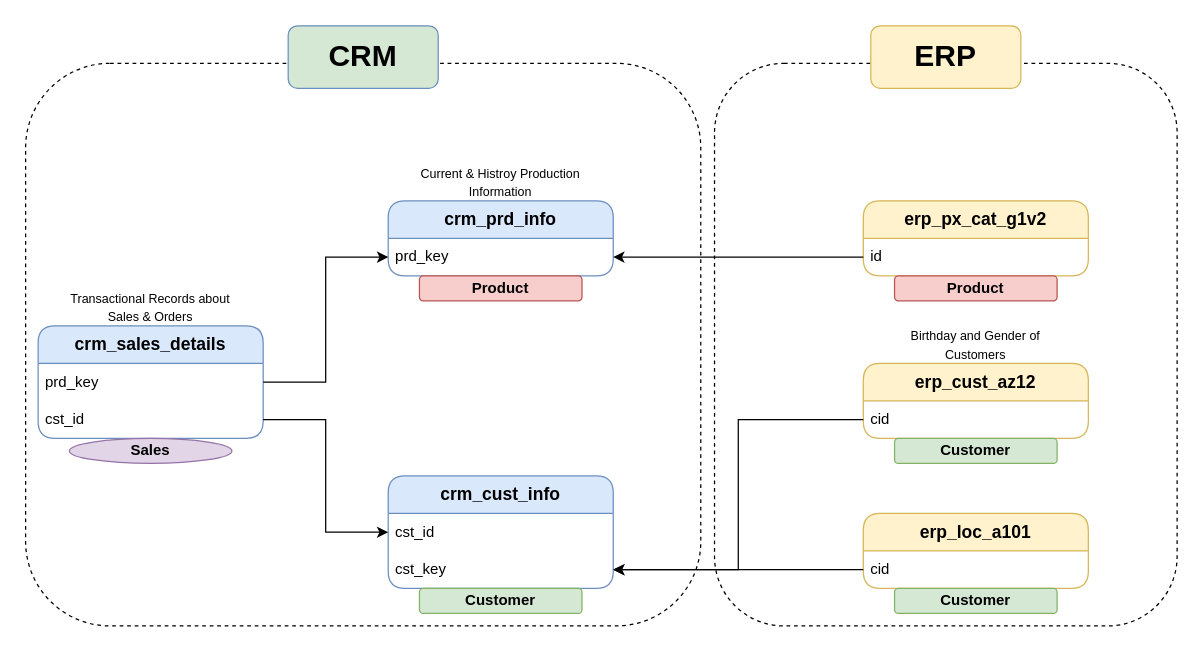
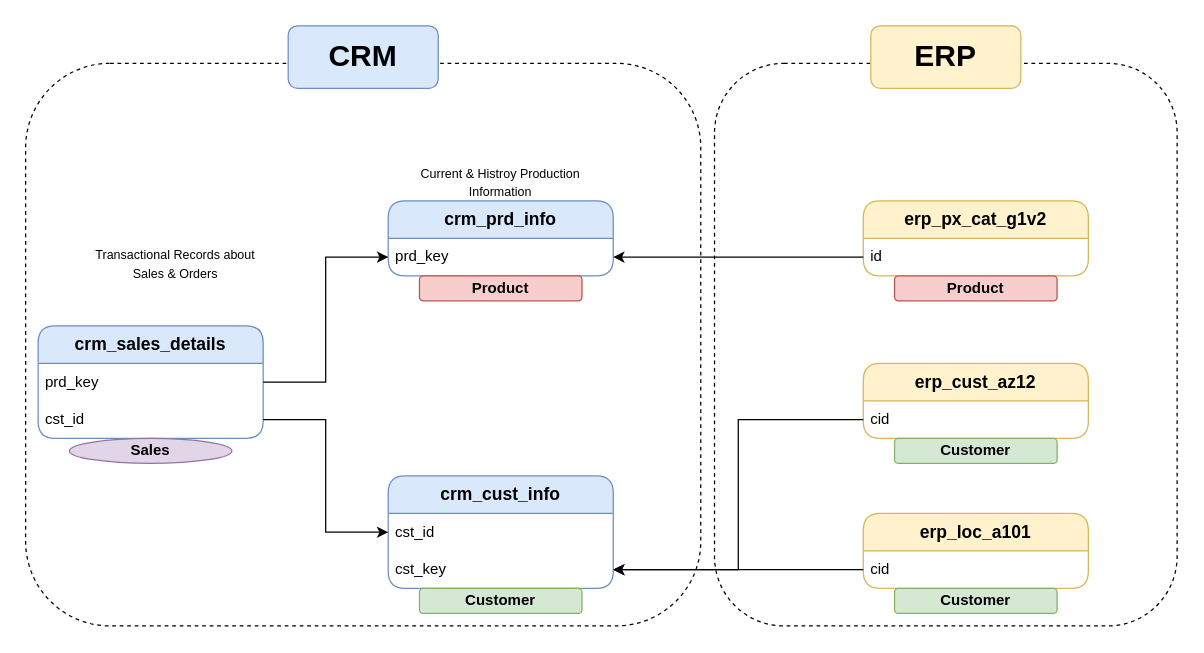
node "CRM": fillcolor #d5e8d4 -> #dae8fc
node "Transactional Records about Sales & Orders": moved (151, 307) -> (176, 263)
node "Birthday and Gender of Customers": removed
